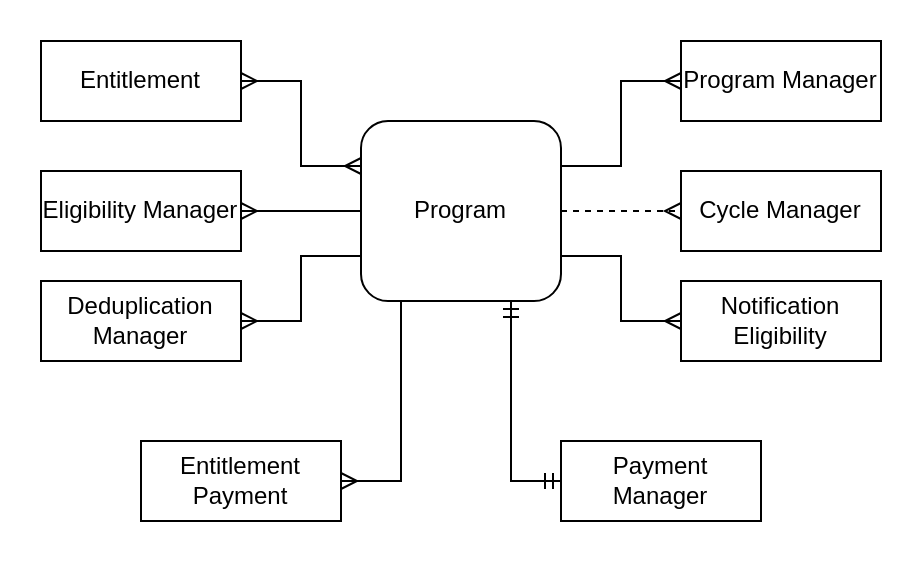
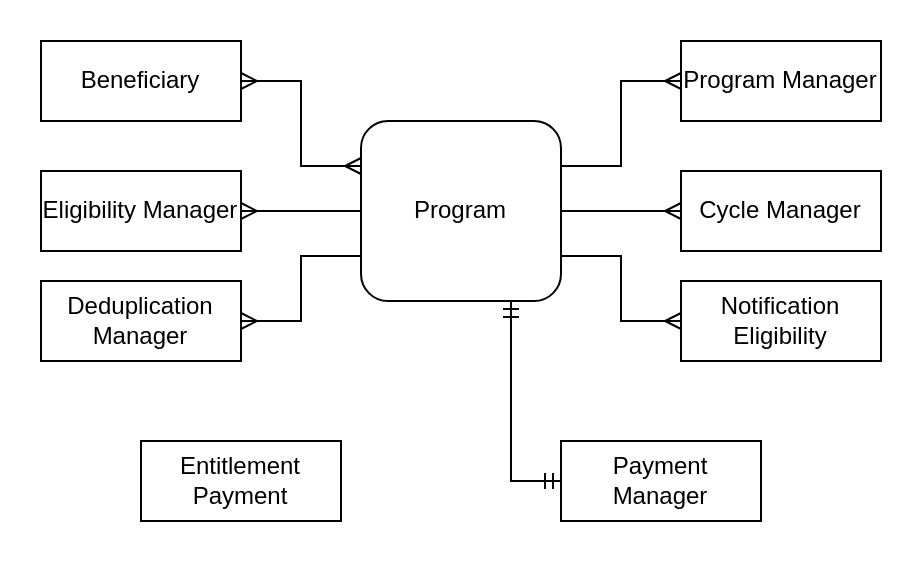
node "Entitlement": label "Entitlement" -> "Beneficiary"
edge "Program" -> "Cycle Manager": style dashed -> solid
edge "Program" -> "Entitlement Payment": removed
